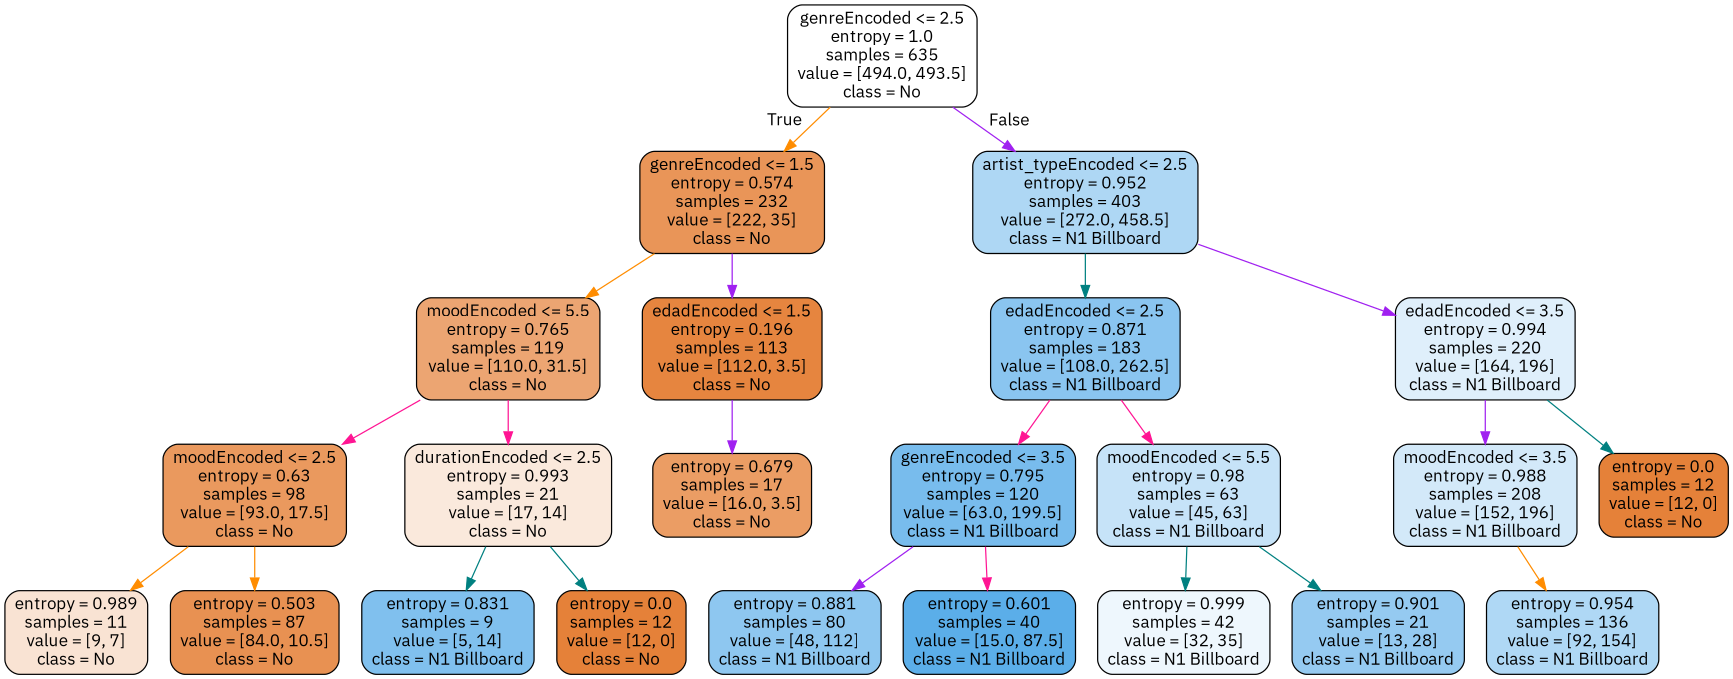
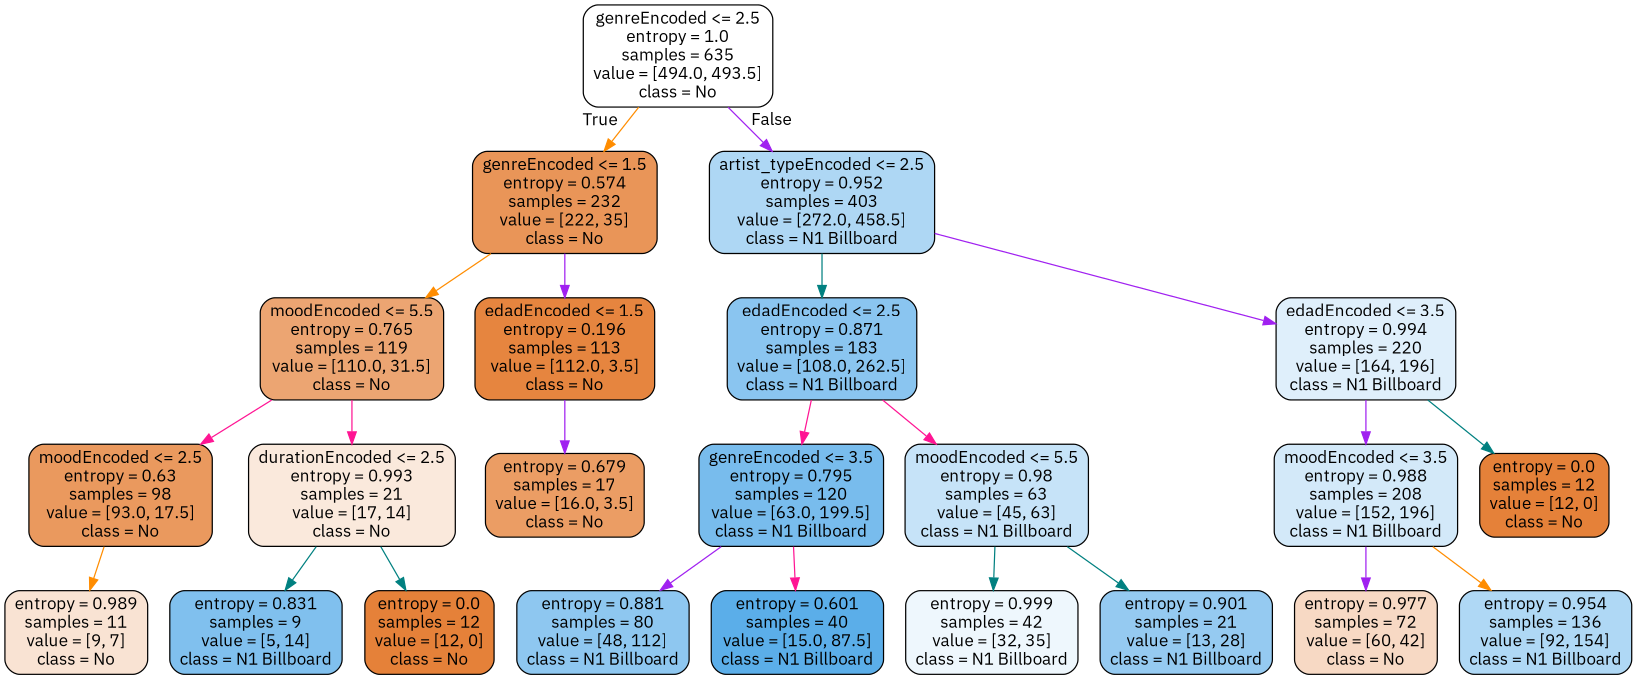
node "entropy = 0.503 samples = 87 value = [84.0, 10.5] class = No": removed
node "entropy = 0.977 samples = 72 value = [60, 42] class = No": added
